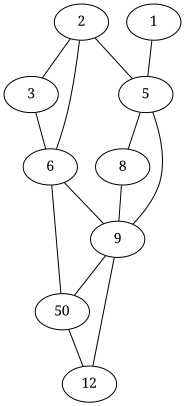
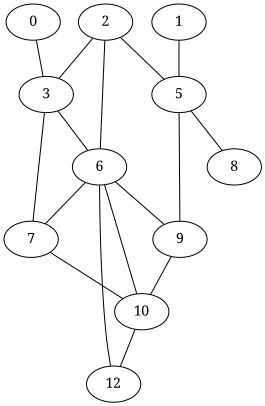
node "0": added
edge "8" -- "9": removed
node "7": added
node "50": label "50" -> "10"
edge "9" -- "12": now "6" -- "12"
